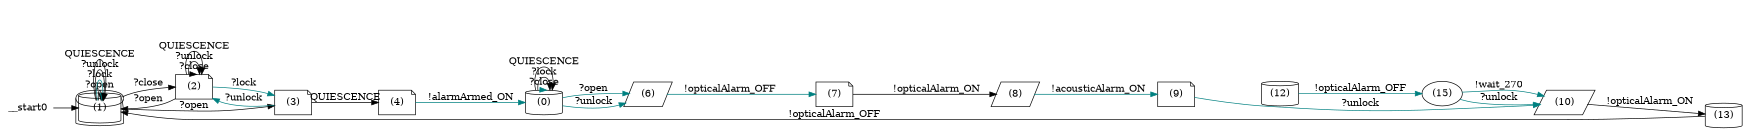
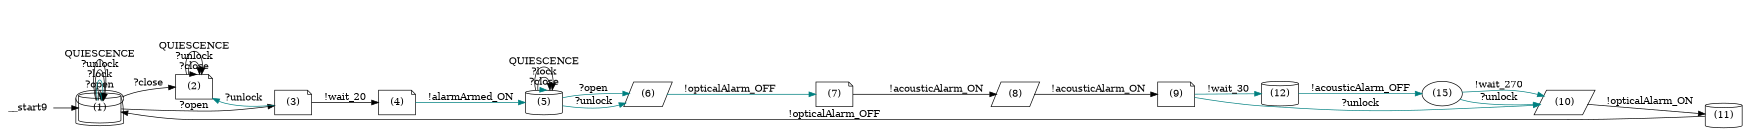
edge "(12)" -> "(15)": label "!opticalAlarm_OFF" -> "!acousticAlarm_OFF"
edge "(2)" -> "(3)": removed, label "?lock"
edge "(7)" -> "(8)": label "!opticalAlarm_ON" -> "!acousticAlarm_ON"
edge "(8)" -> "(9)": color teal -> black
edge "(9)" -> "(12)": added, label "!wait_30"
edge "(3)" -> "(4)": label "QUIESCENCE" -> "!wait_20"
node "(0)": label "(0)" -> "(5)"
edge "(2)" -> "(1)": removed, label "?open"
node "__start0": label "__start0" -> "__start9"
node "(13)": label "(13)" -> "(11)"
